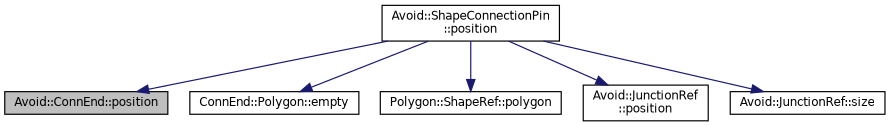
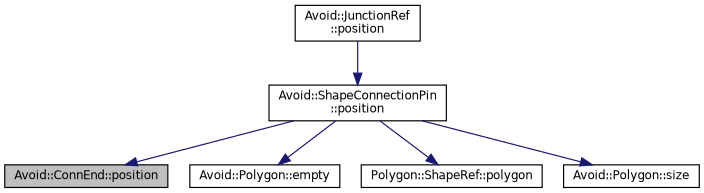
edge "Avoid::ShapeConnectionPin ::position" -> "Avoid::JunctionRef ::position": reversed
node "ConnEnd::Polygon::empty": label "ConnEnd::Polygon::empty" -> "Avoid::Polygon::empty"
node "Avoid::JunctionRef::size": label "Avoid::JunctionRef::size" -> "Avoid::Polygon::size"
